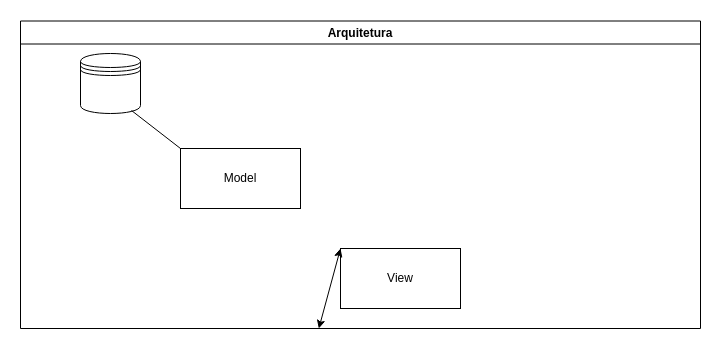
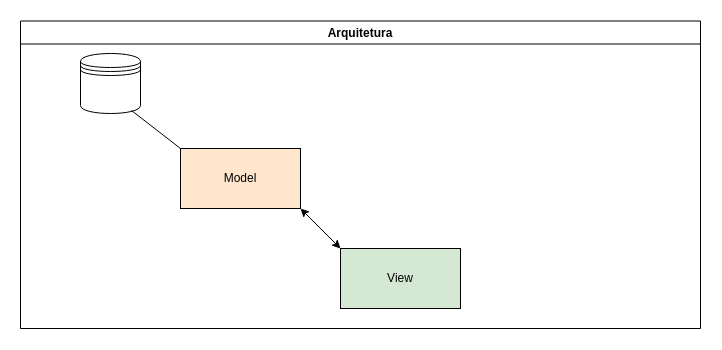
node "Model": fillcolor #ffffff -> #ffe6cc
node "View": fillcolor #ffffff -> #d5e8d4
edge "Arquitetura" -- "View": now "Model" -- "View"
